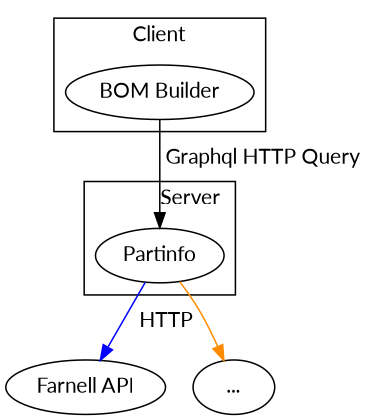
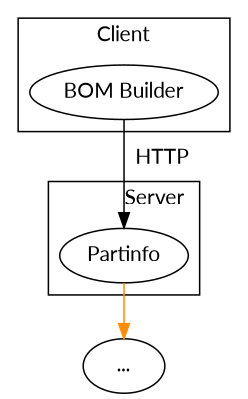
edge "BOM Builder" -> "Partinfo": label " Graphql HTTP Query" -> "  HTTP"
node "Farnell API": removed
